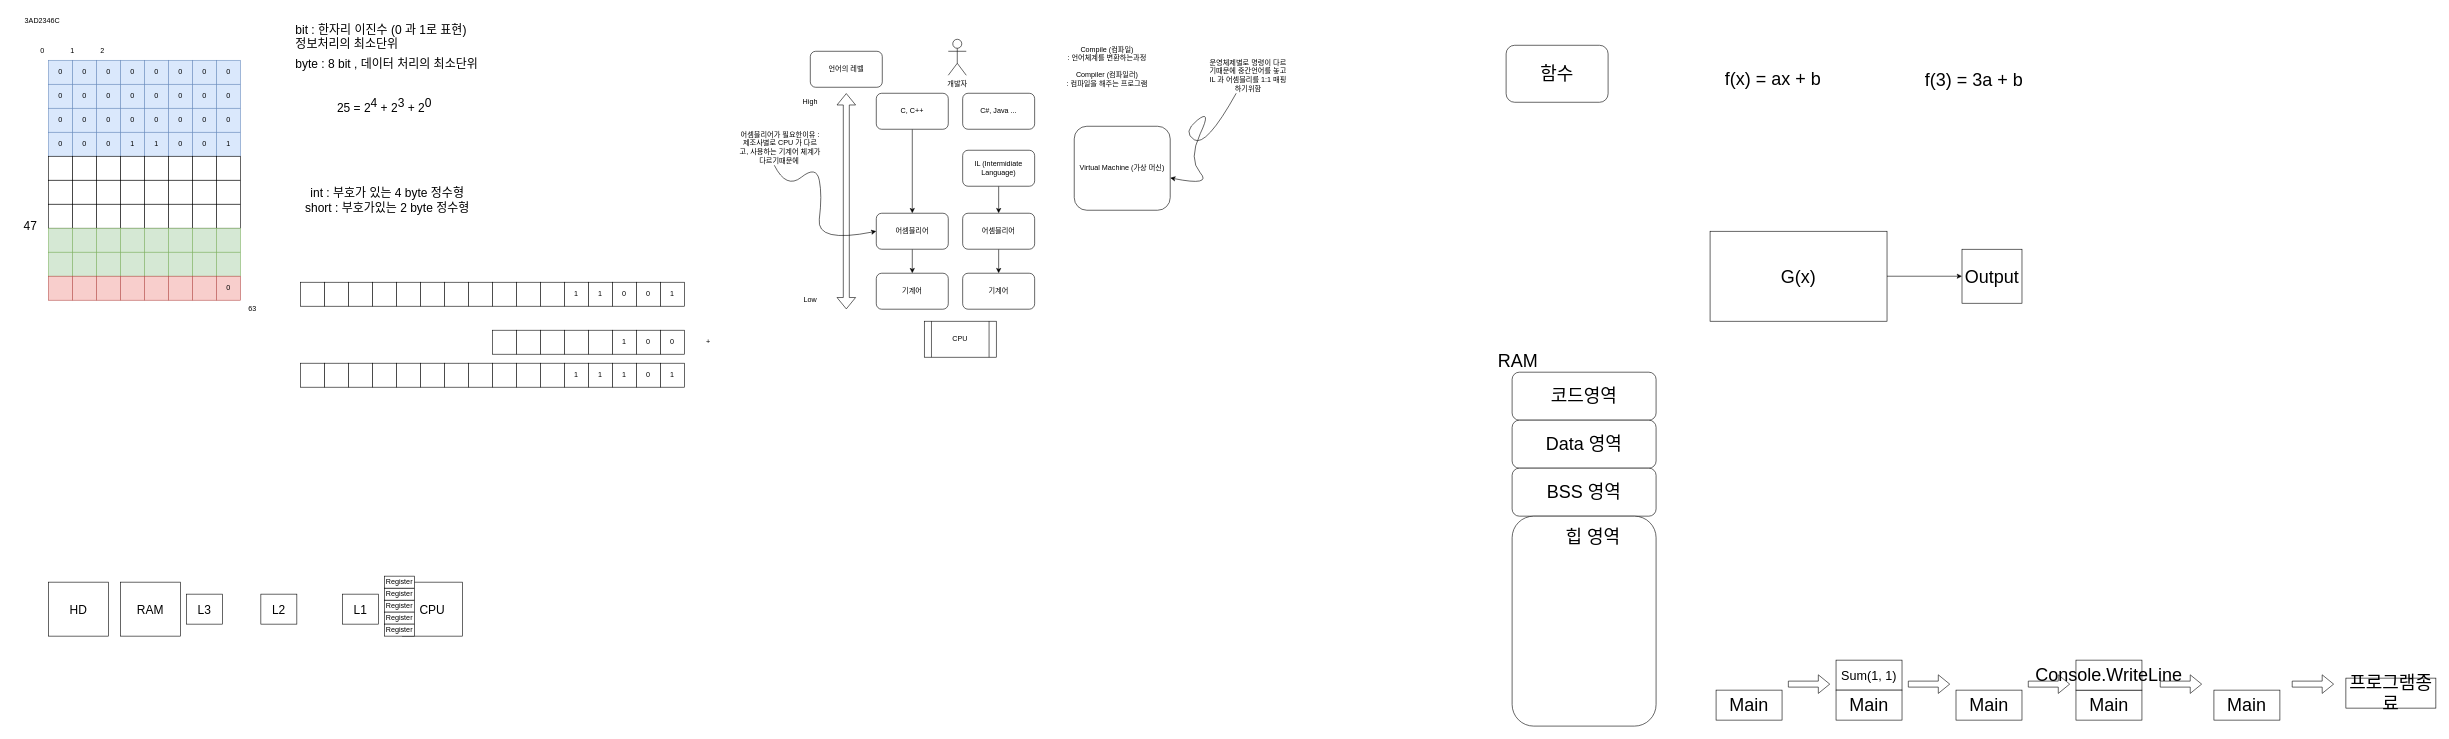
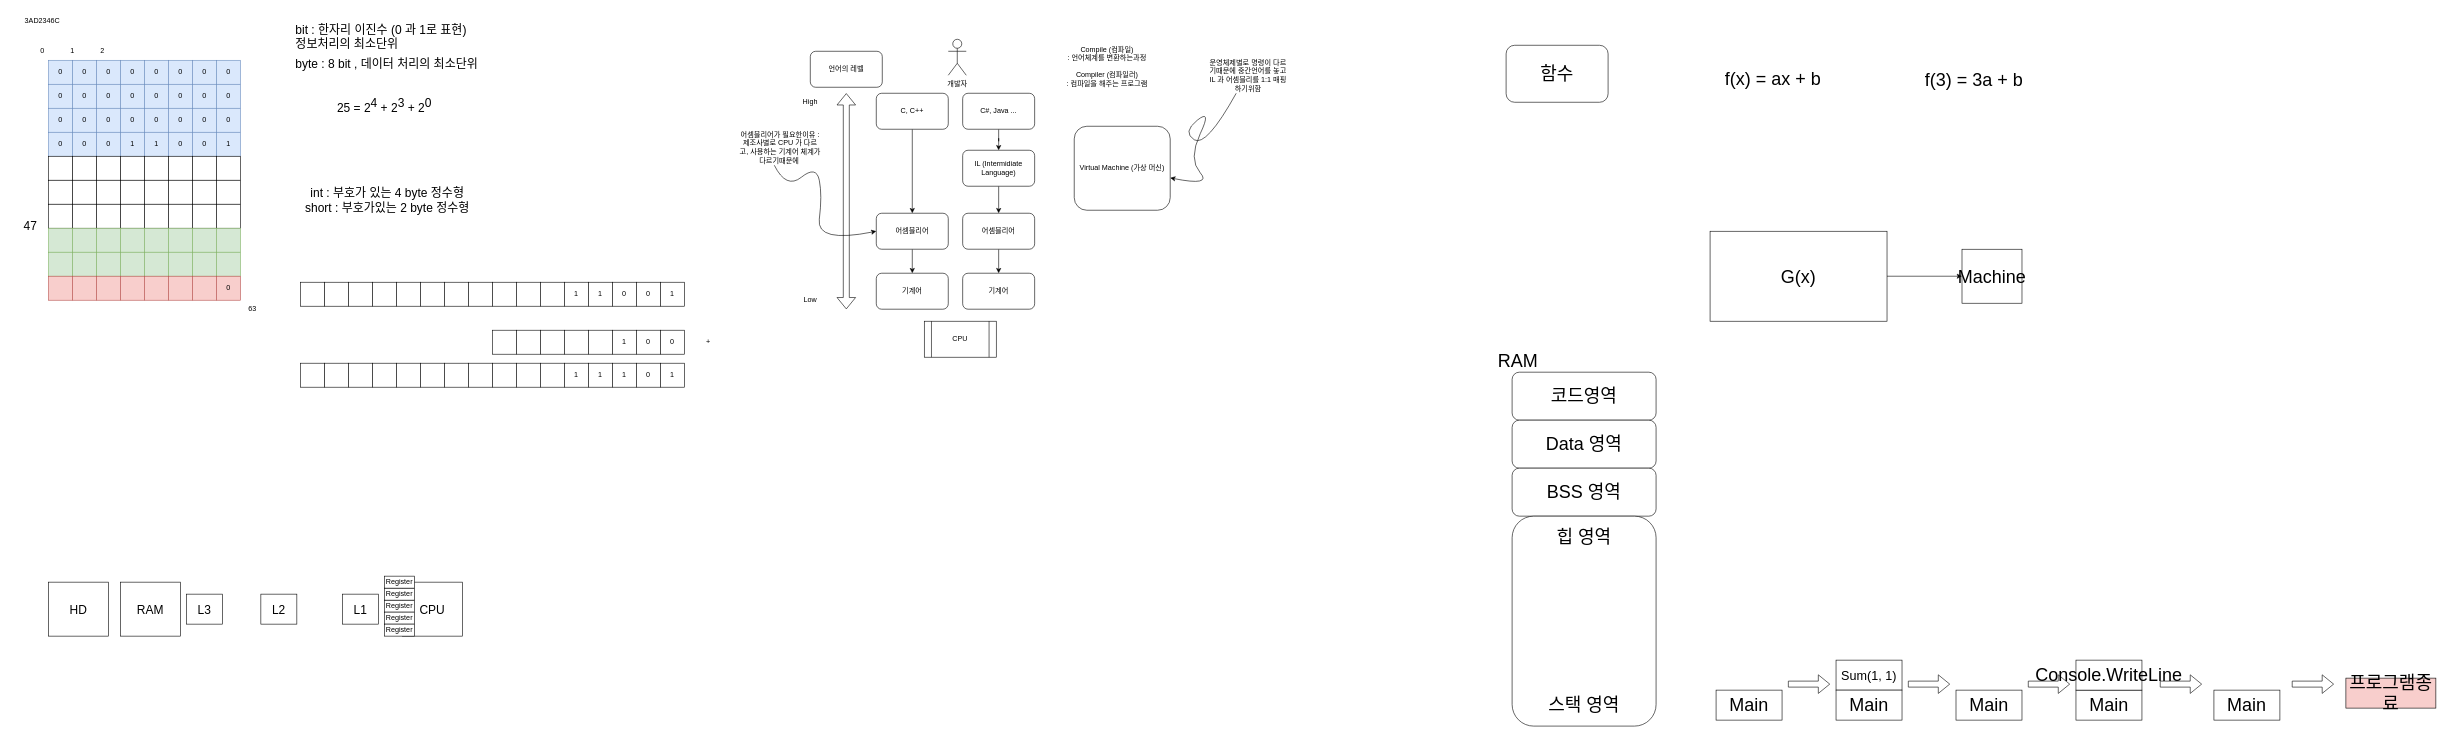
edge "C#, Java ..." -> "IL (Intermidiate Language)": added
node "Output": label "Output" -> "Machine"
node "힙 영역": moved (1593, 537) -> (1584, 537)
node "프로그램종료": fillcolor #ffffff -> #f8cecc
node "스택 영역": added
